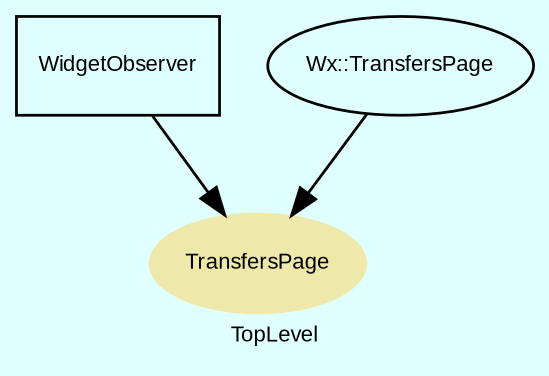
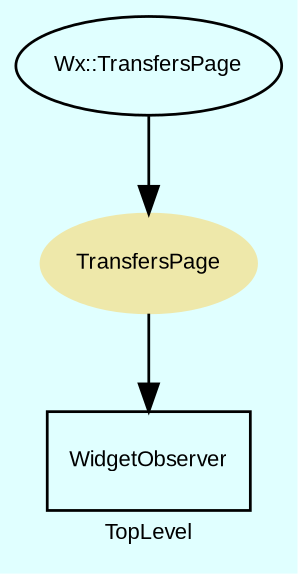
edge "WidgetObserver" -> "TransfersPage": reversed
